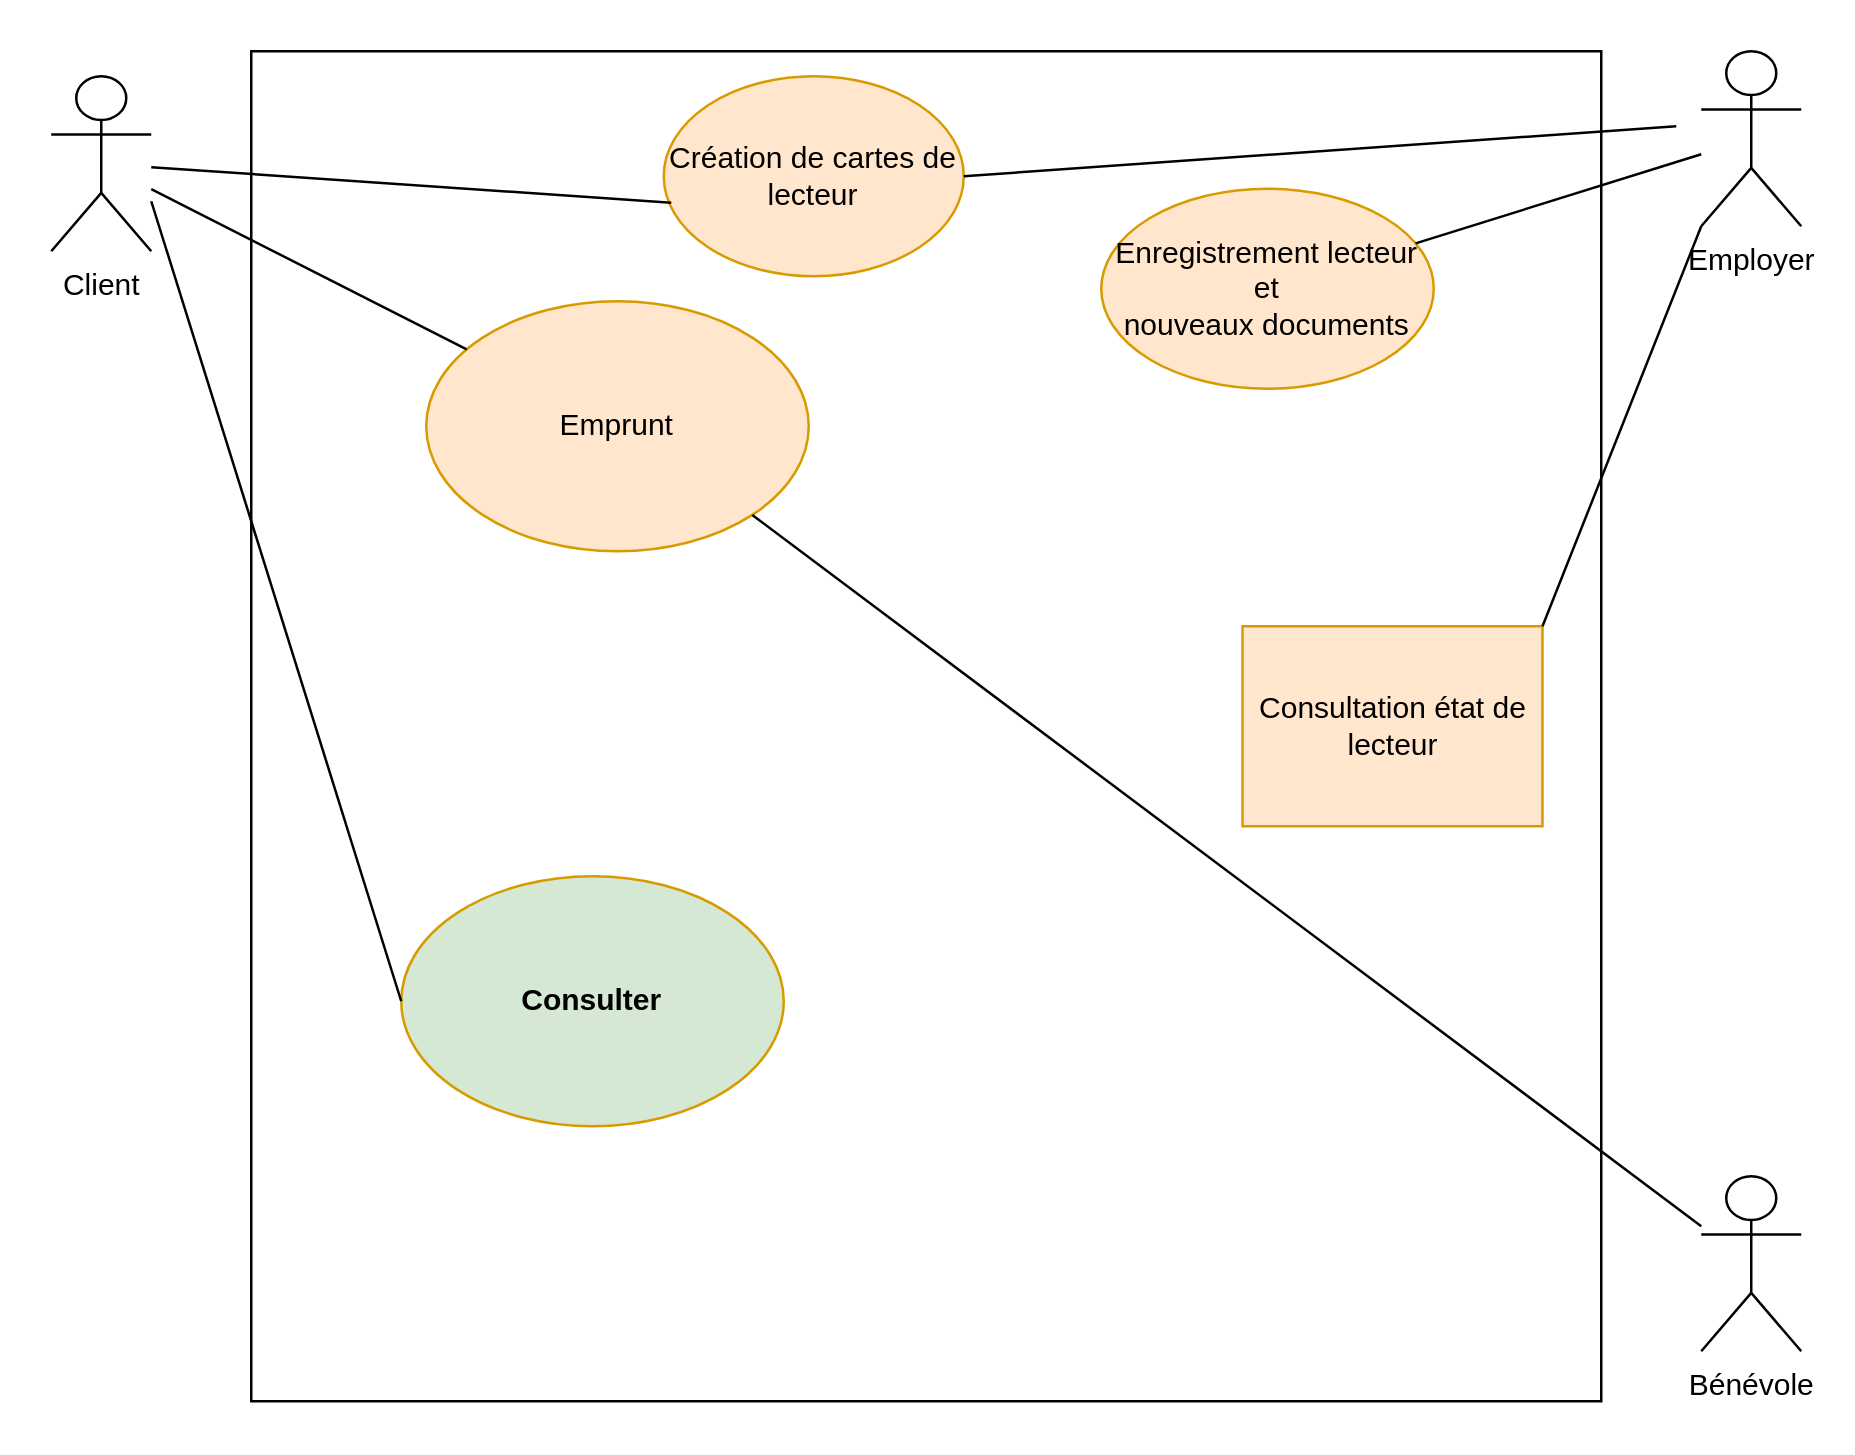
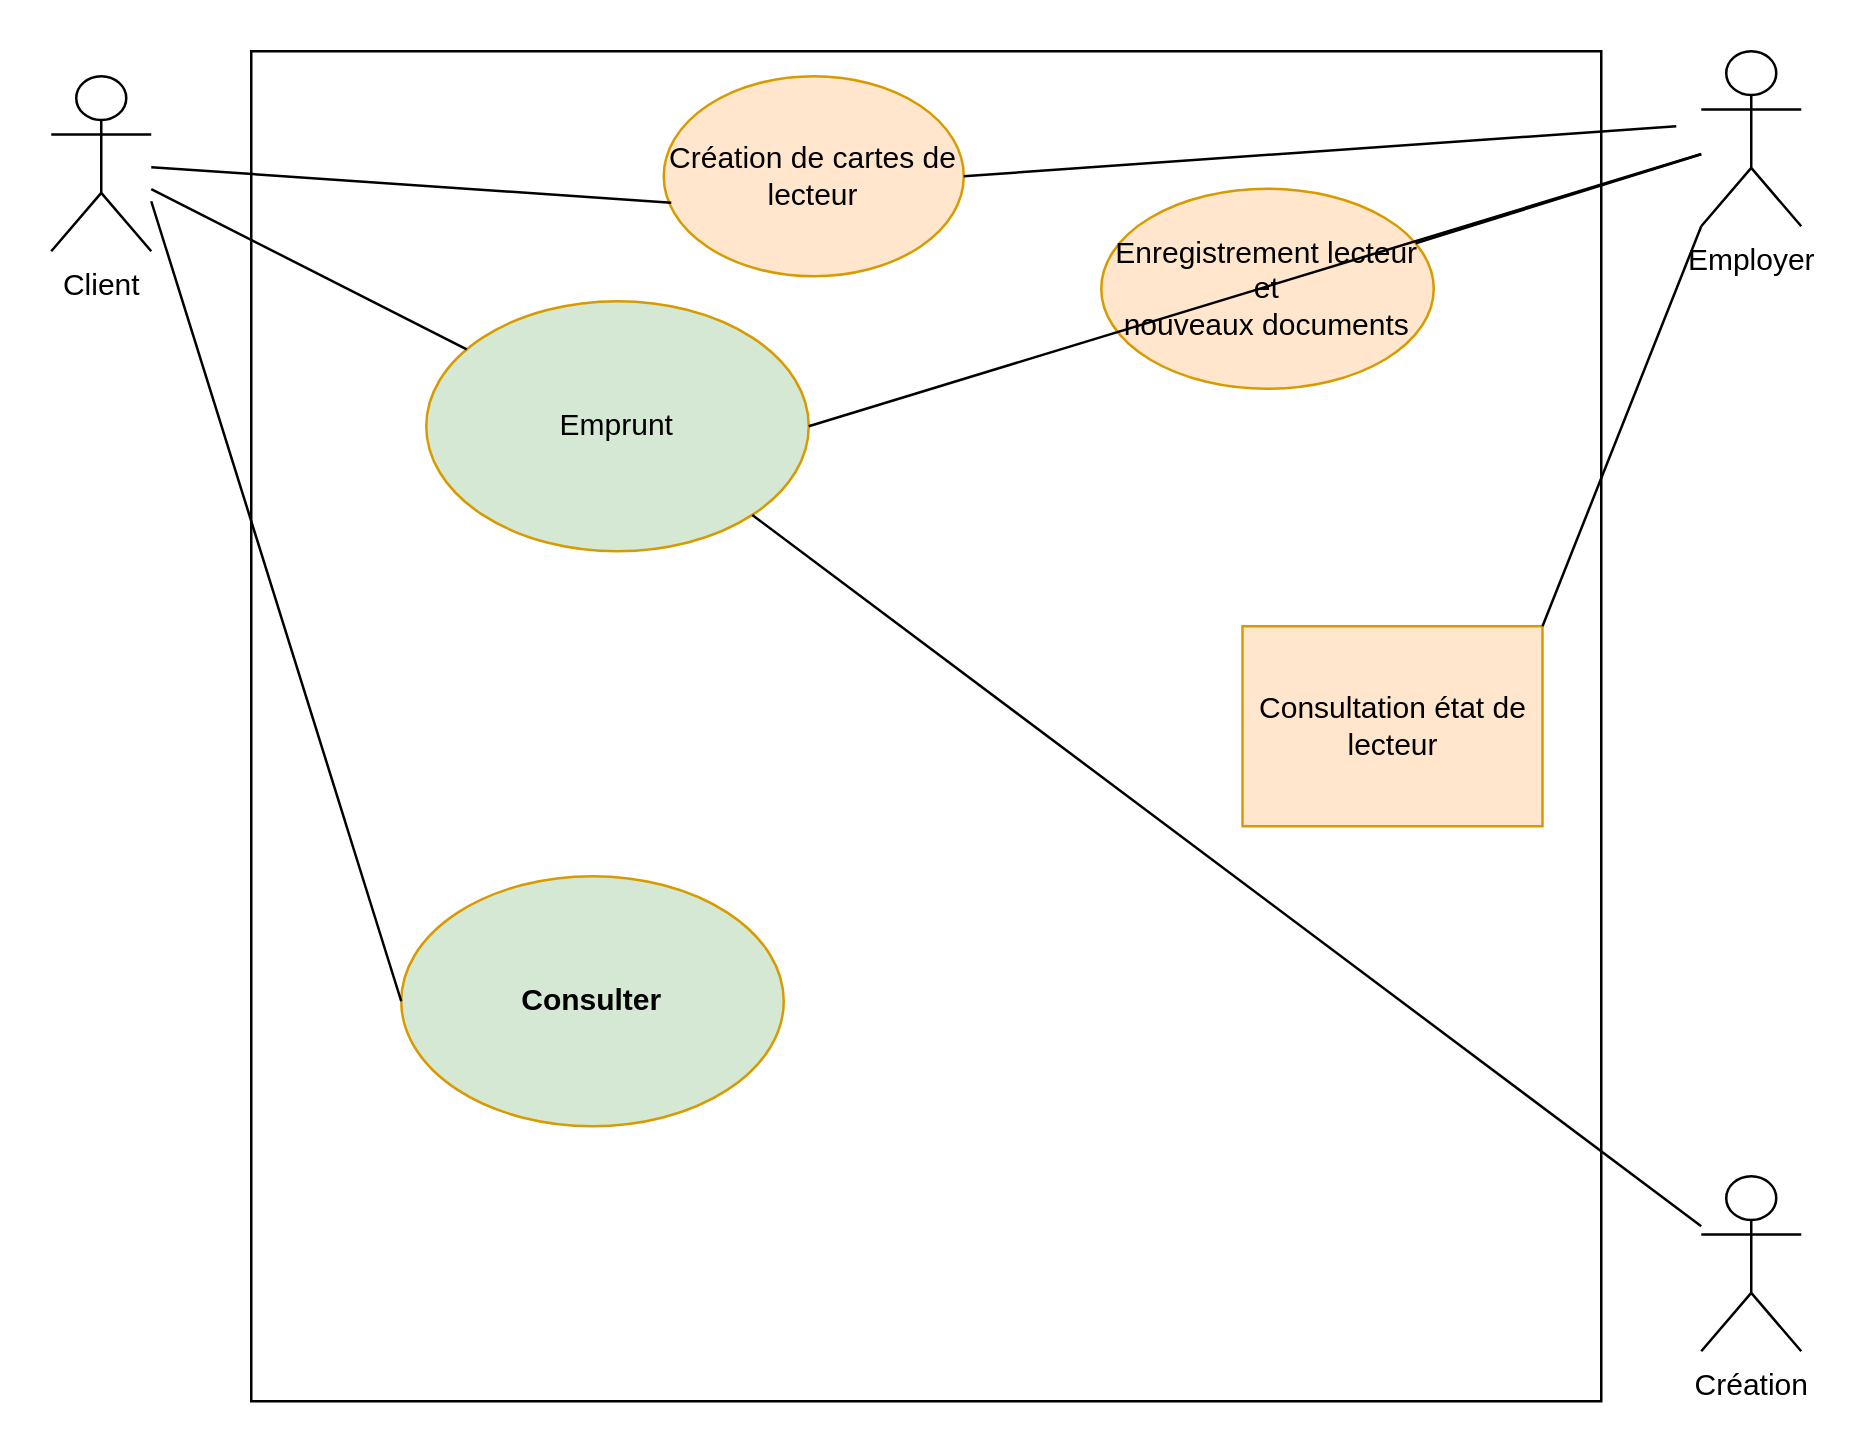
edge "Employer" -- "Emprunt": added
node "Emprunt": fillcolor #ffe6cc -> #d5e8d4
node "Bénévole": label "Bénévole" -> "Création"
